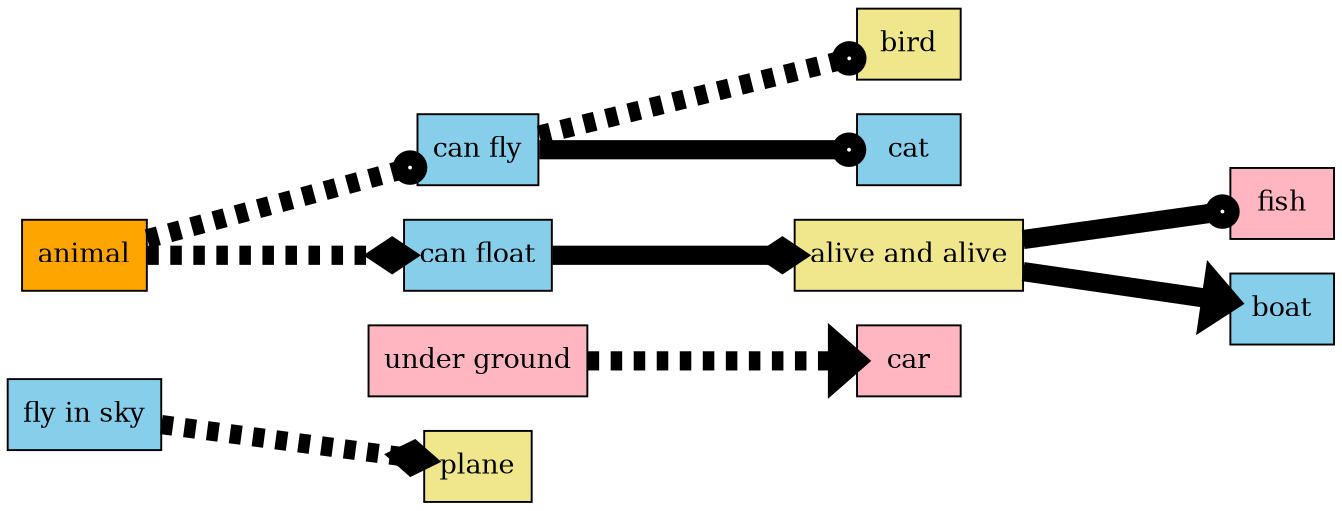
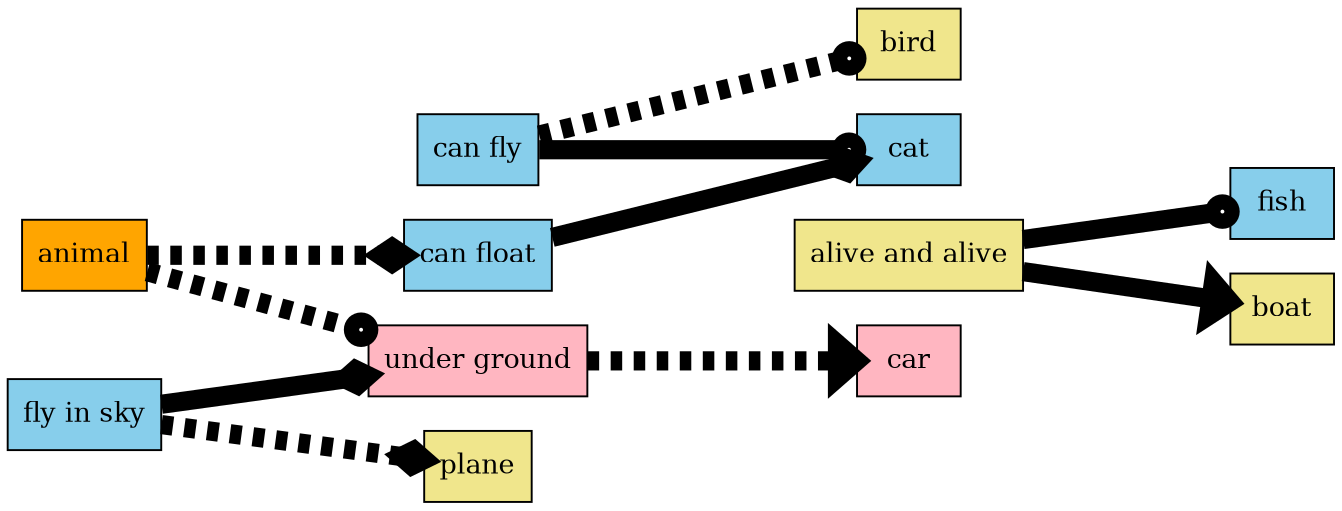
node "fish": fillcolor lightpink -> skyblue
edge "animal" -> "can fly": now "animal" -> "under ground"
edge "can float" -> "alive and alive": now "can float" -> "cat"
node "boat": fillcolor skyblue -> khaki
edge "fly in sky" -> "under ground": added
